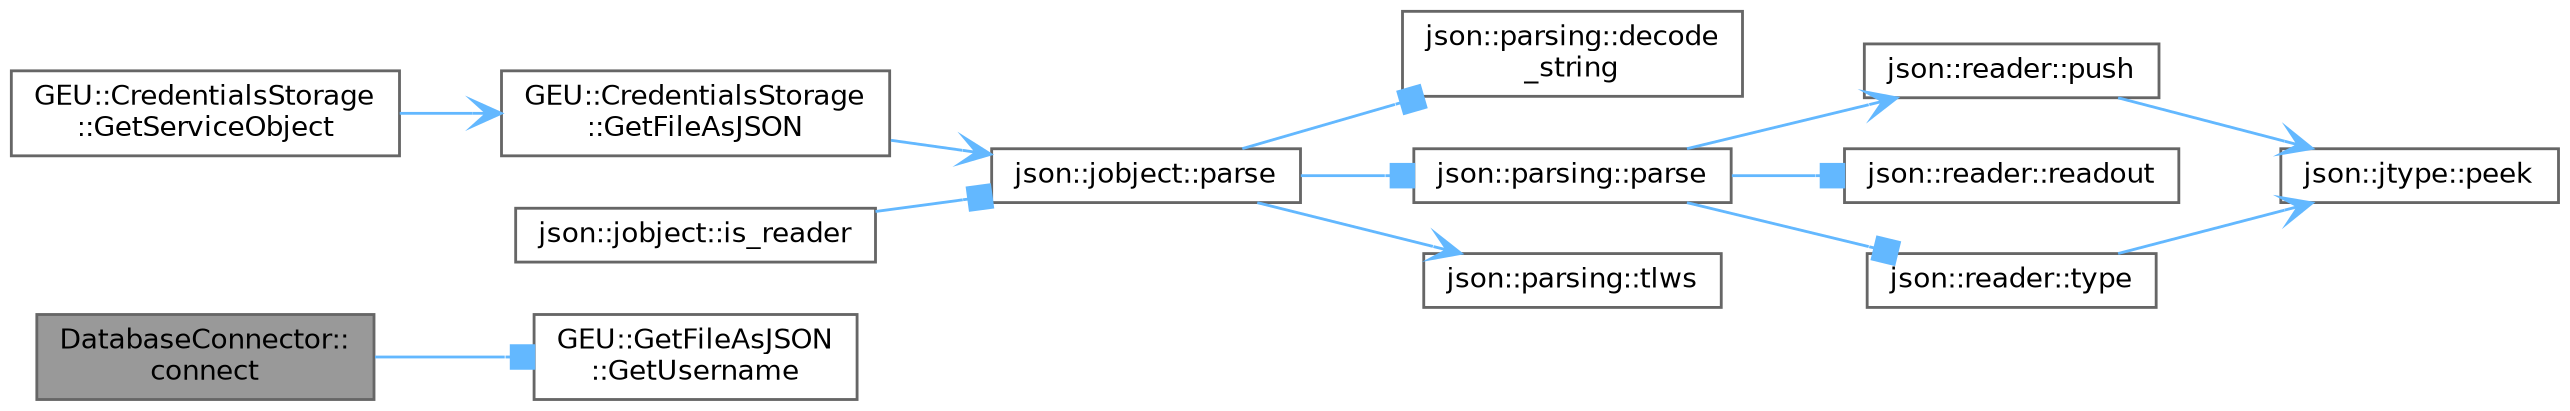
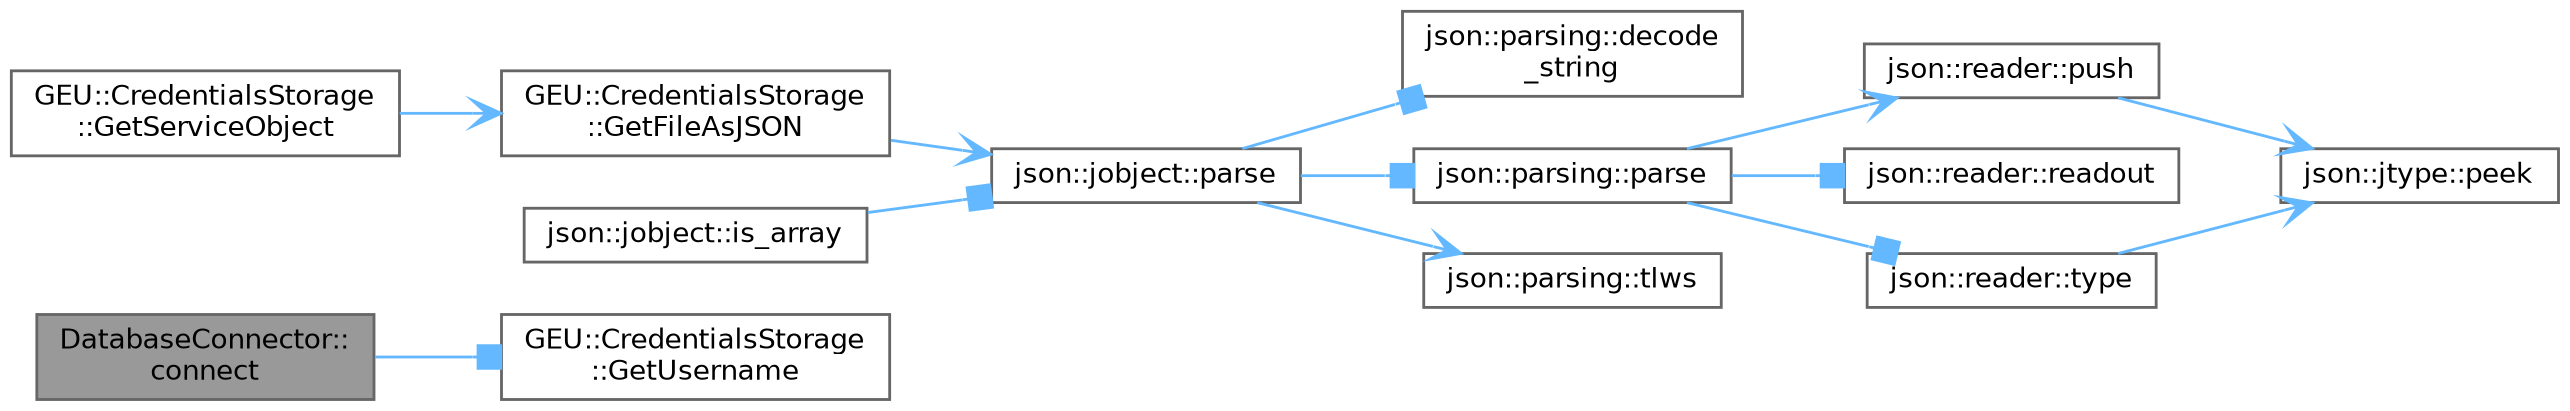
node "json::jobject::is_reader": label "json::jobject::is_reader" -> "json::jobject::is_array"
node "GEU::GetFileAsJSON ::GetUsername": label "GEU::GetFileAsJSON ::GetUsername" -> "GEU::CredentialsStorage ::GetUsername"
